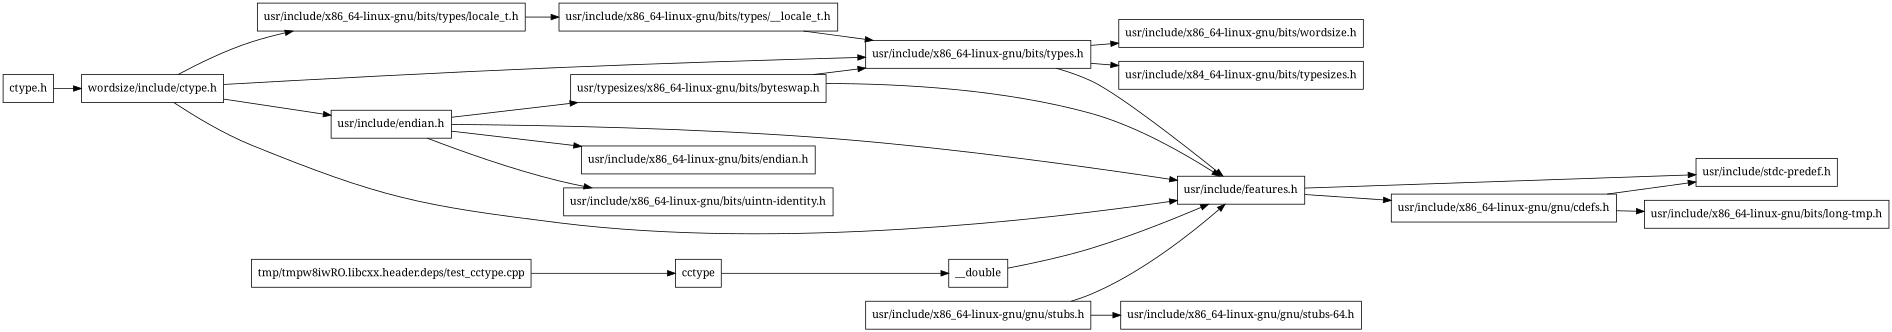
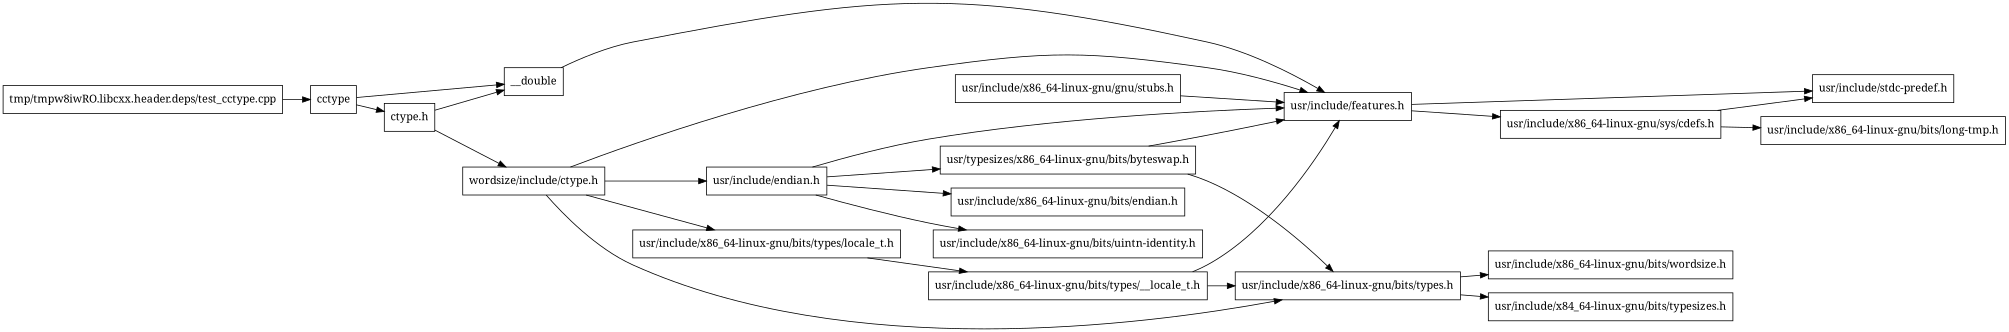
edge "ctype.h" -> "__double": added
edge "cctype" -> "ctype.h": added
edge "usr/include/x86_64-linux-gnu/bits/types.h" -> "usr/include/features.h": now "usr/include/x86_64-linux-gnu/bits/types/__locale_t.h" -> "usr/include/features.h"
node "usr/include/x86_64-linux-gnu/gnu/cdefs.h": label "usr/include/x86_64-linux-gnu/gnu/cdefs.h" -> "usr/include/x86_64-linux-gnu/sys/cdefs.h"
node "usr/include/x86_64-linux-gnu/gnu/stubs-64.h": removed
